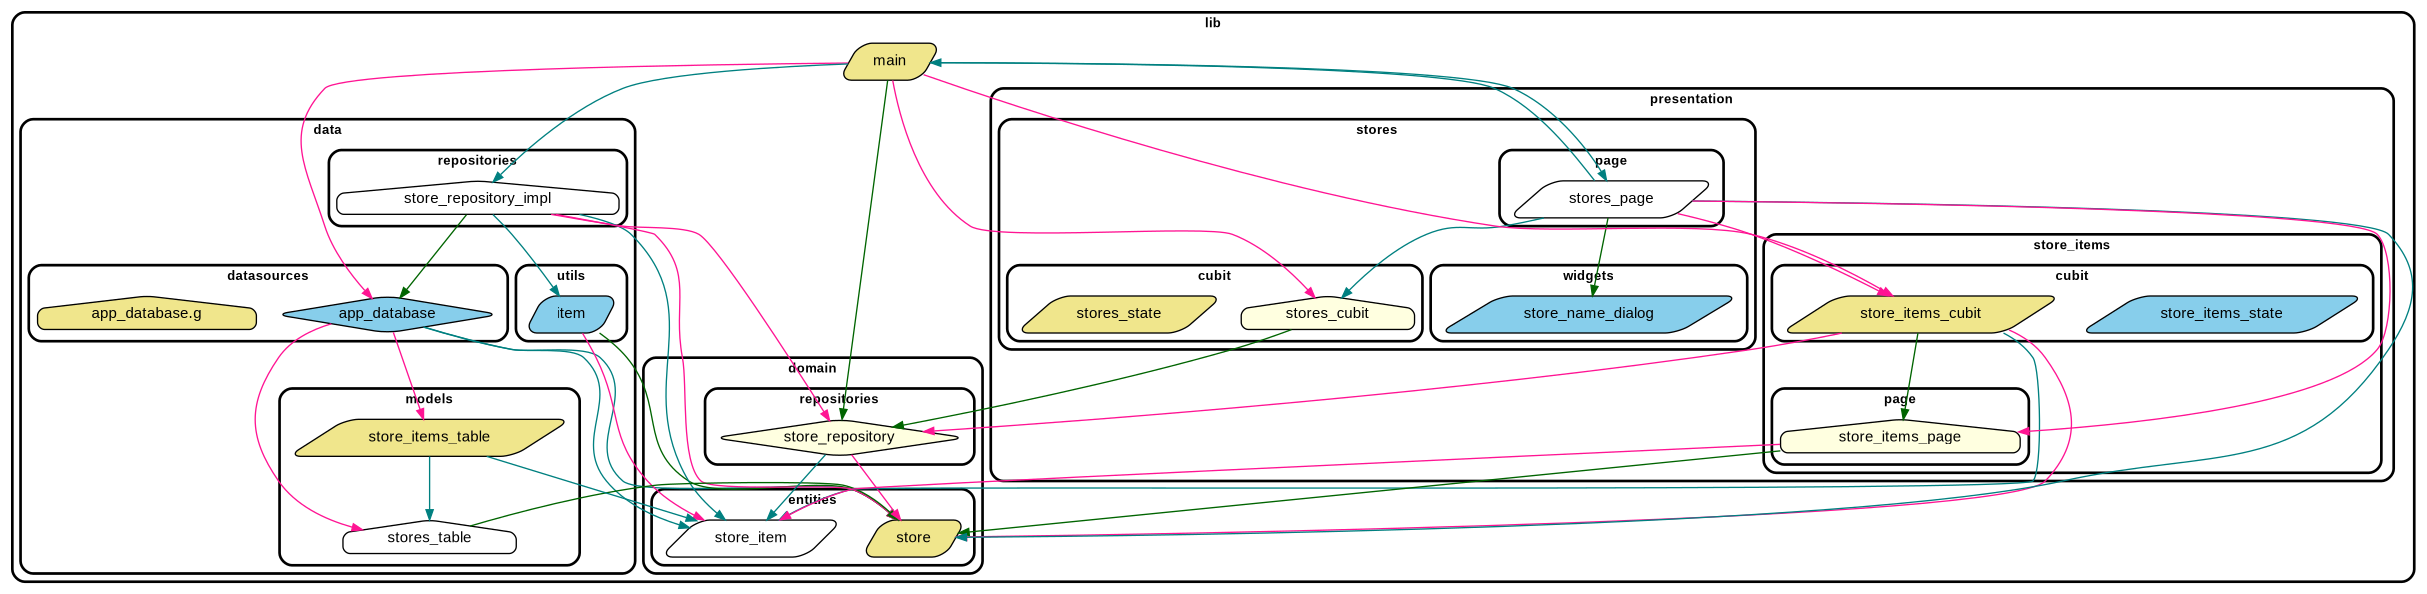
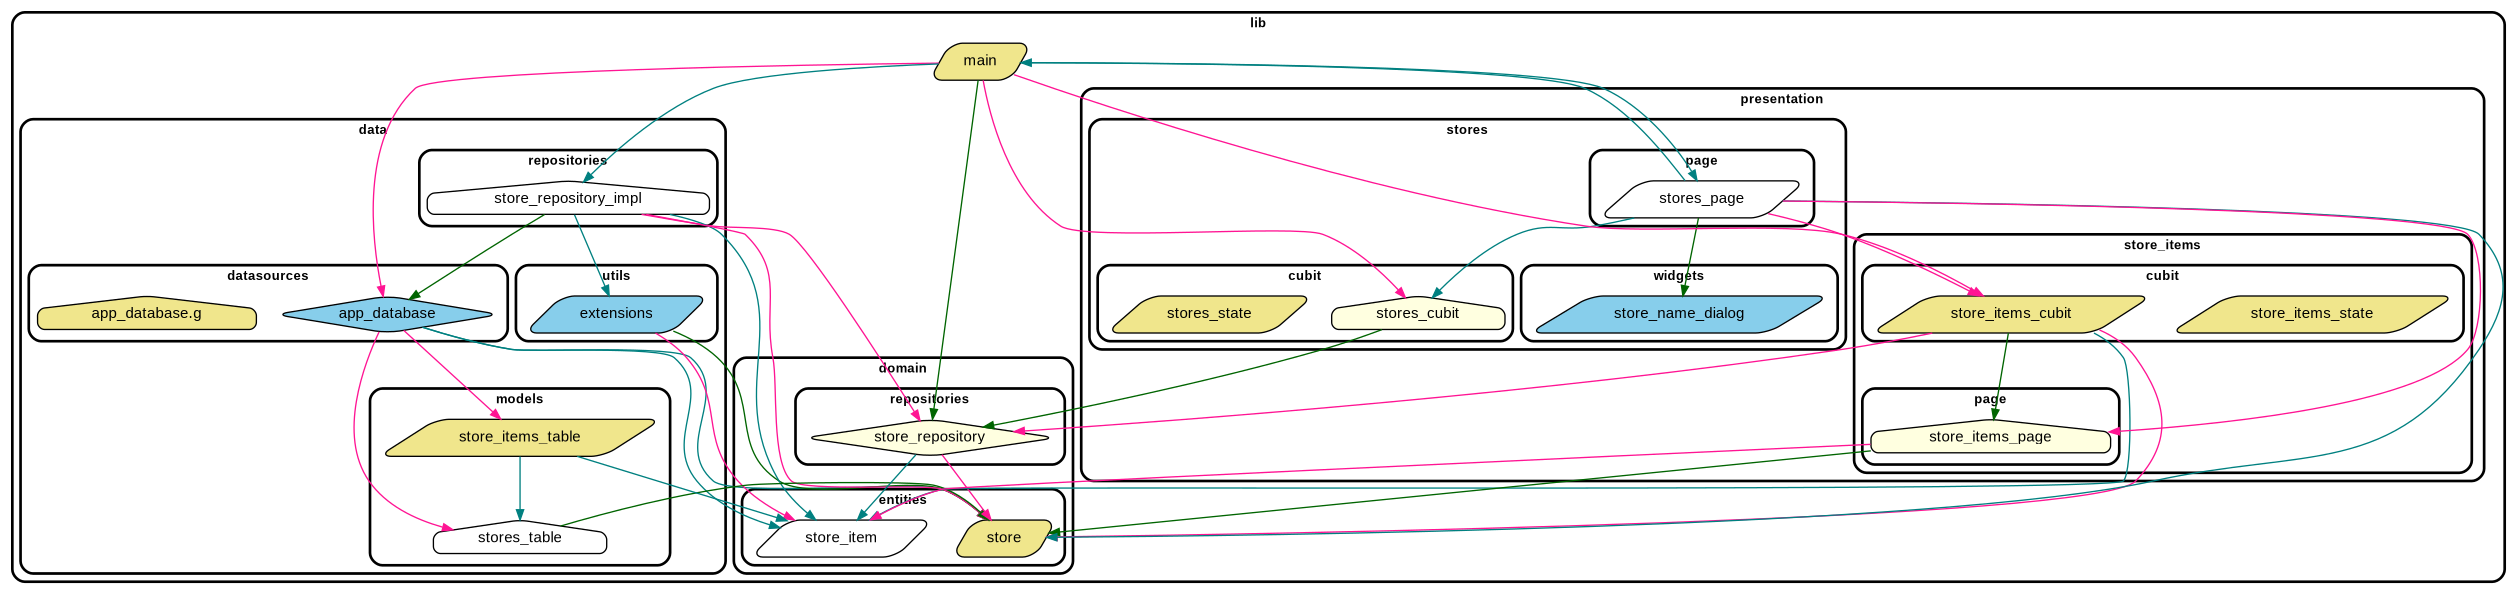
node "item": label "item" -> "extensions"
node "store_items_state": fillcolor skyblue -> khaki
